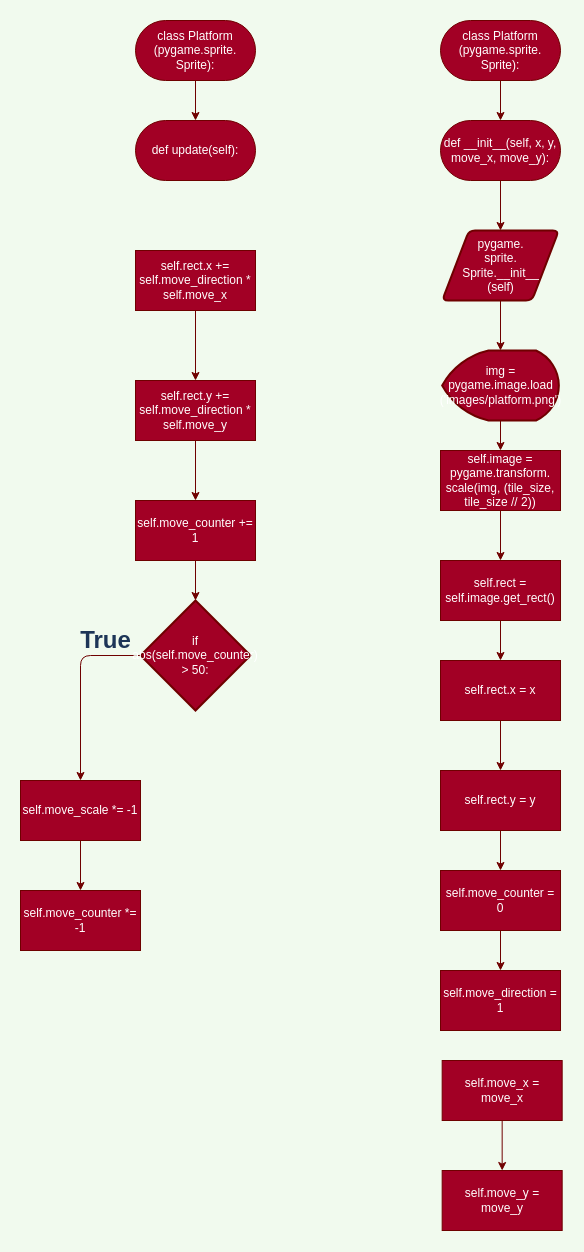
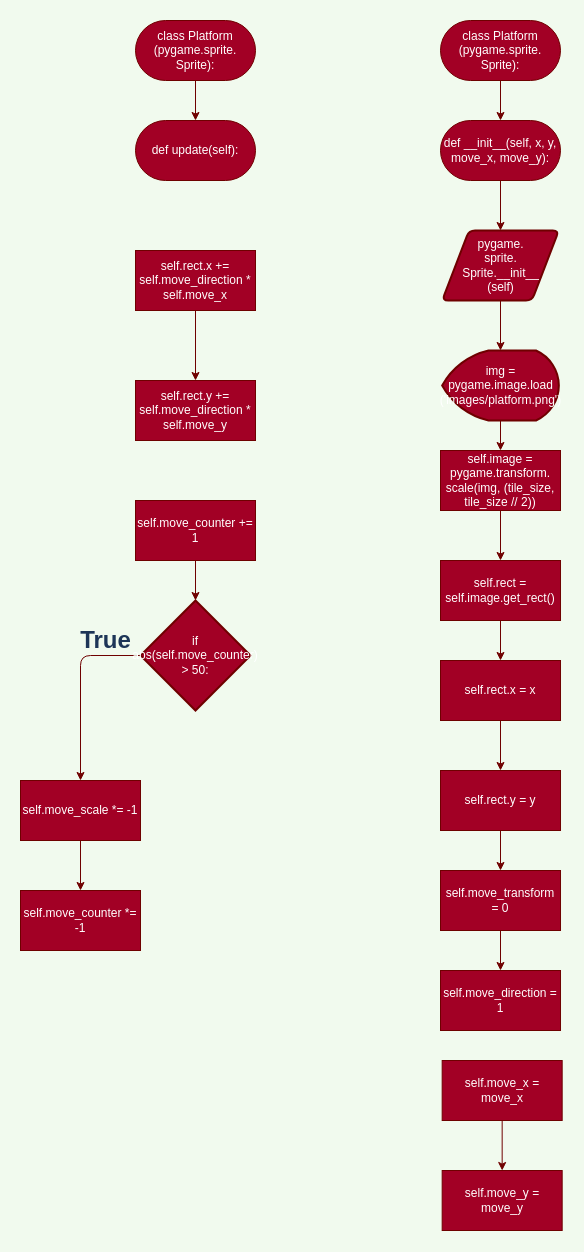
edge "self.rect.y += self.move_direction * self.move_y" -> "self.move_counter += 1": removed
node "self.move_counter = 0": label "self.move_counter = 0" -> "self.move_transform = 0"
